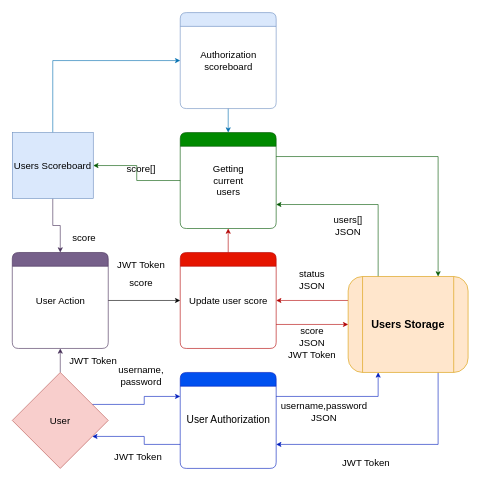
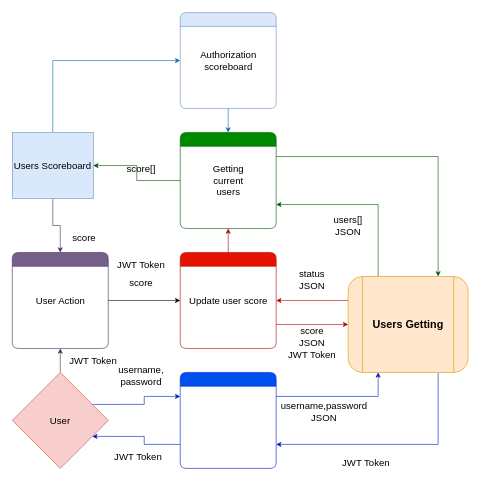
node "Users Storage": label "Users Storage" -> "Users Getting"
node "User Authorization": removed
